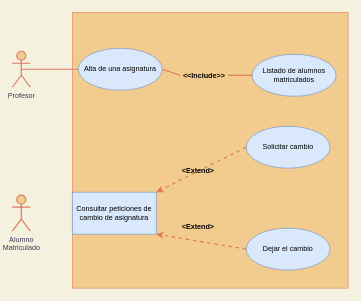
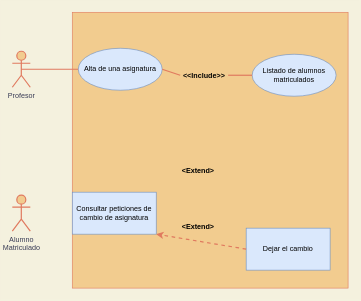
node "Solicitar cambio": removed
edge "Solicitar cambio" -> "Consultar peticiones de cambio de asignatura": removed
node "Dejar el cambio": shape ellipse -> rectangle
